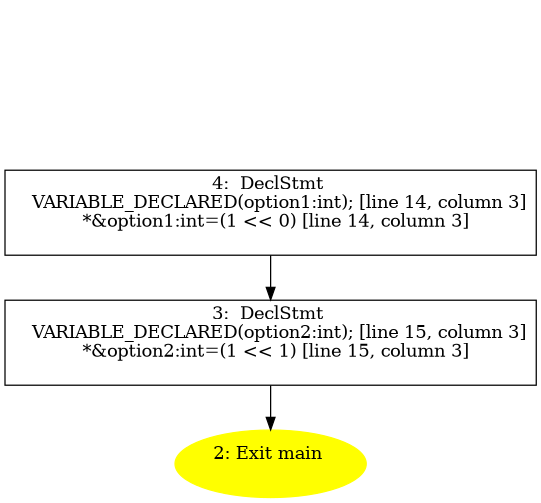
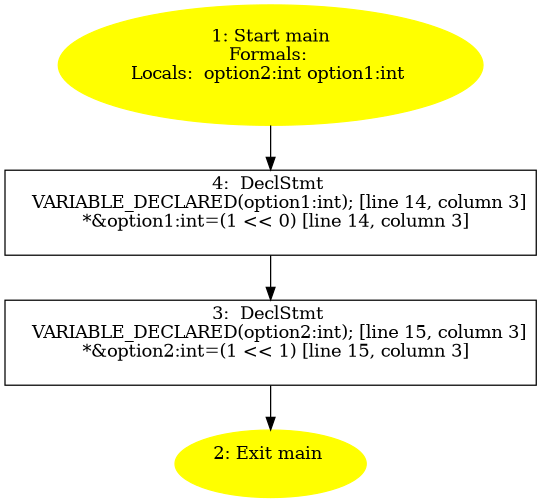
node "1: Start main Formals: Locals:  option2:int option1:int": added
